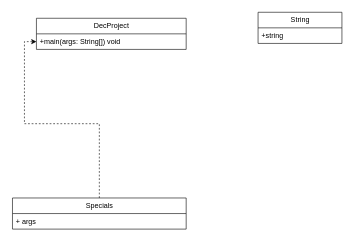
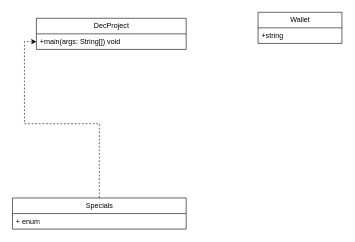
node "String": label "String" -> "Wallet"
node "+ args": label "+ args" -> "+ enum"
